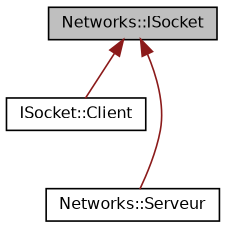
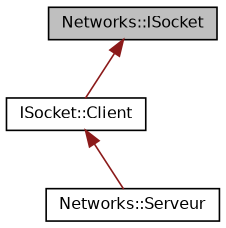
edge "Networks::Serveur" -> "Networks::ISocket": now "Networks::Serveur" -> "ISocket::Client"
